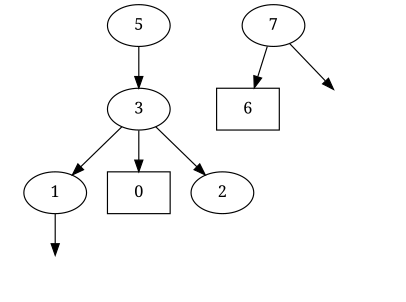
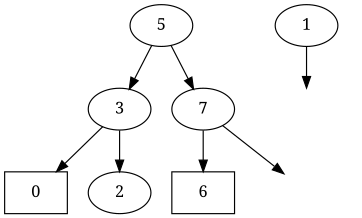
edge "5" -> "7": added
edge "3" -> "1": removed
